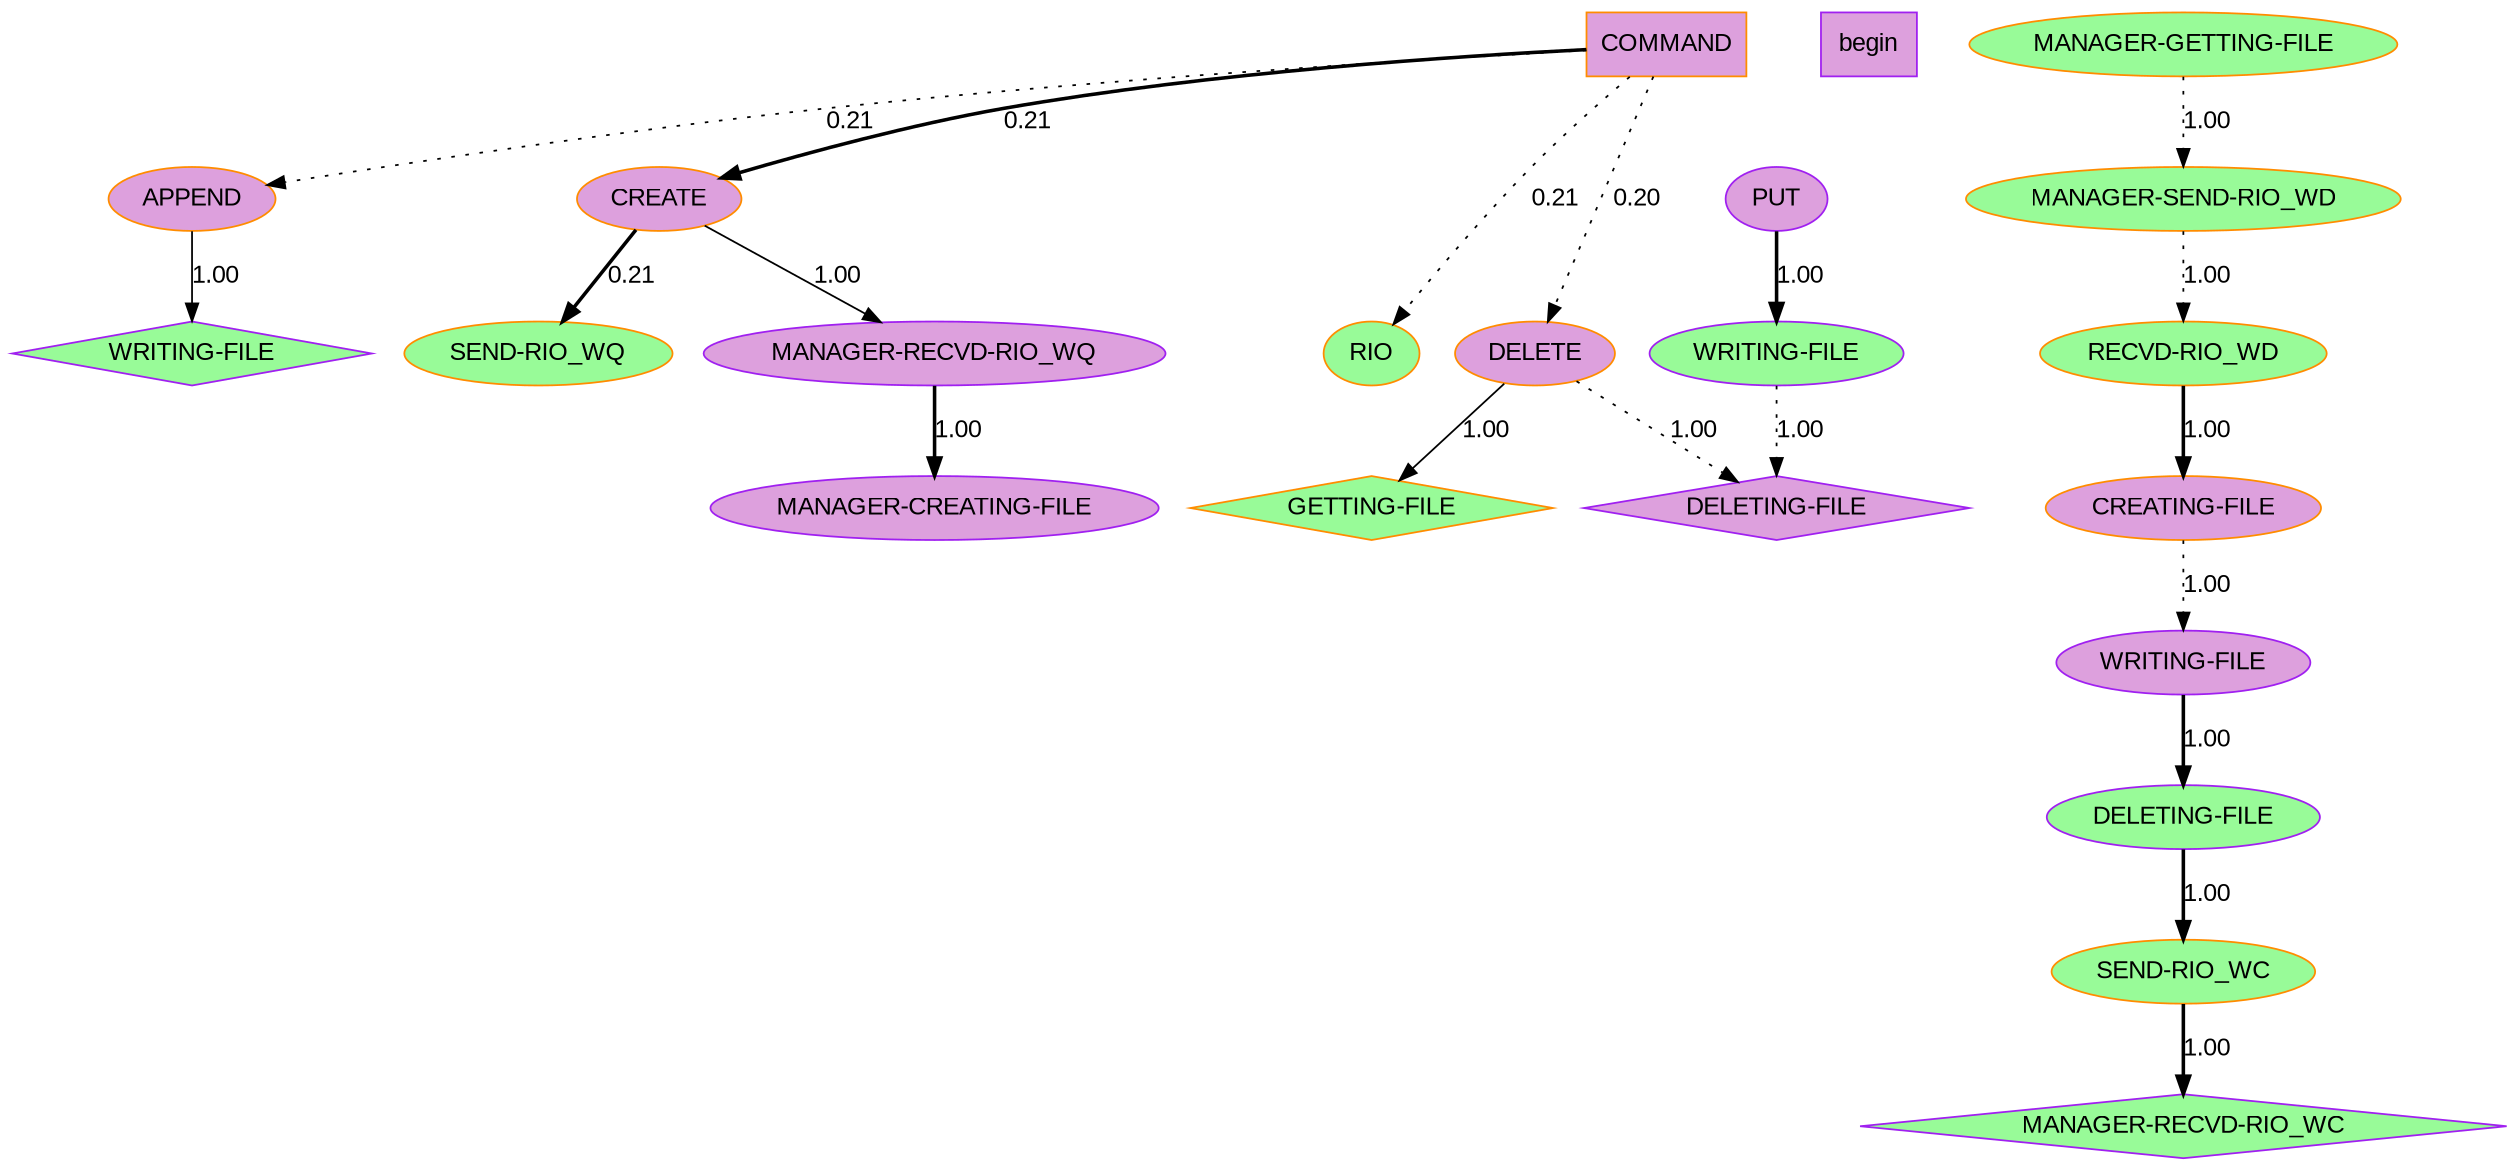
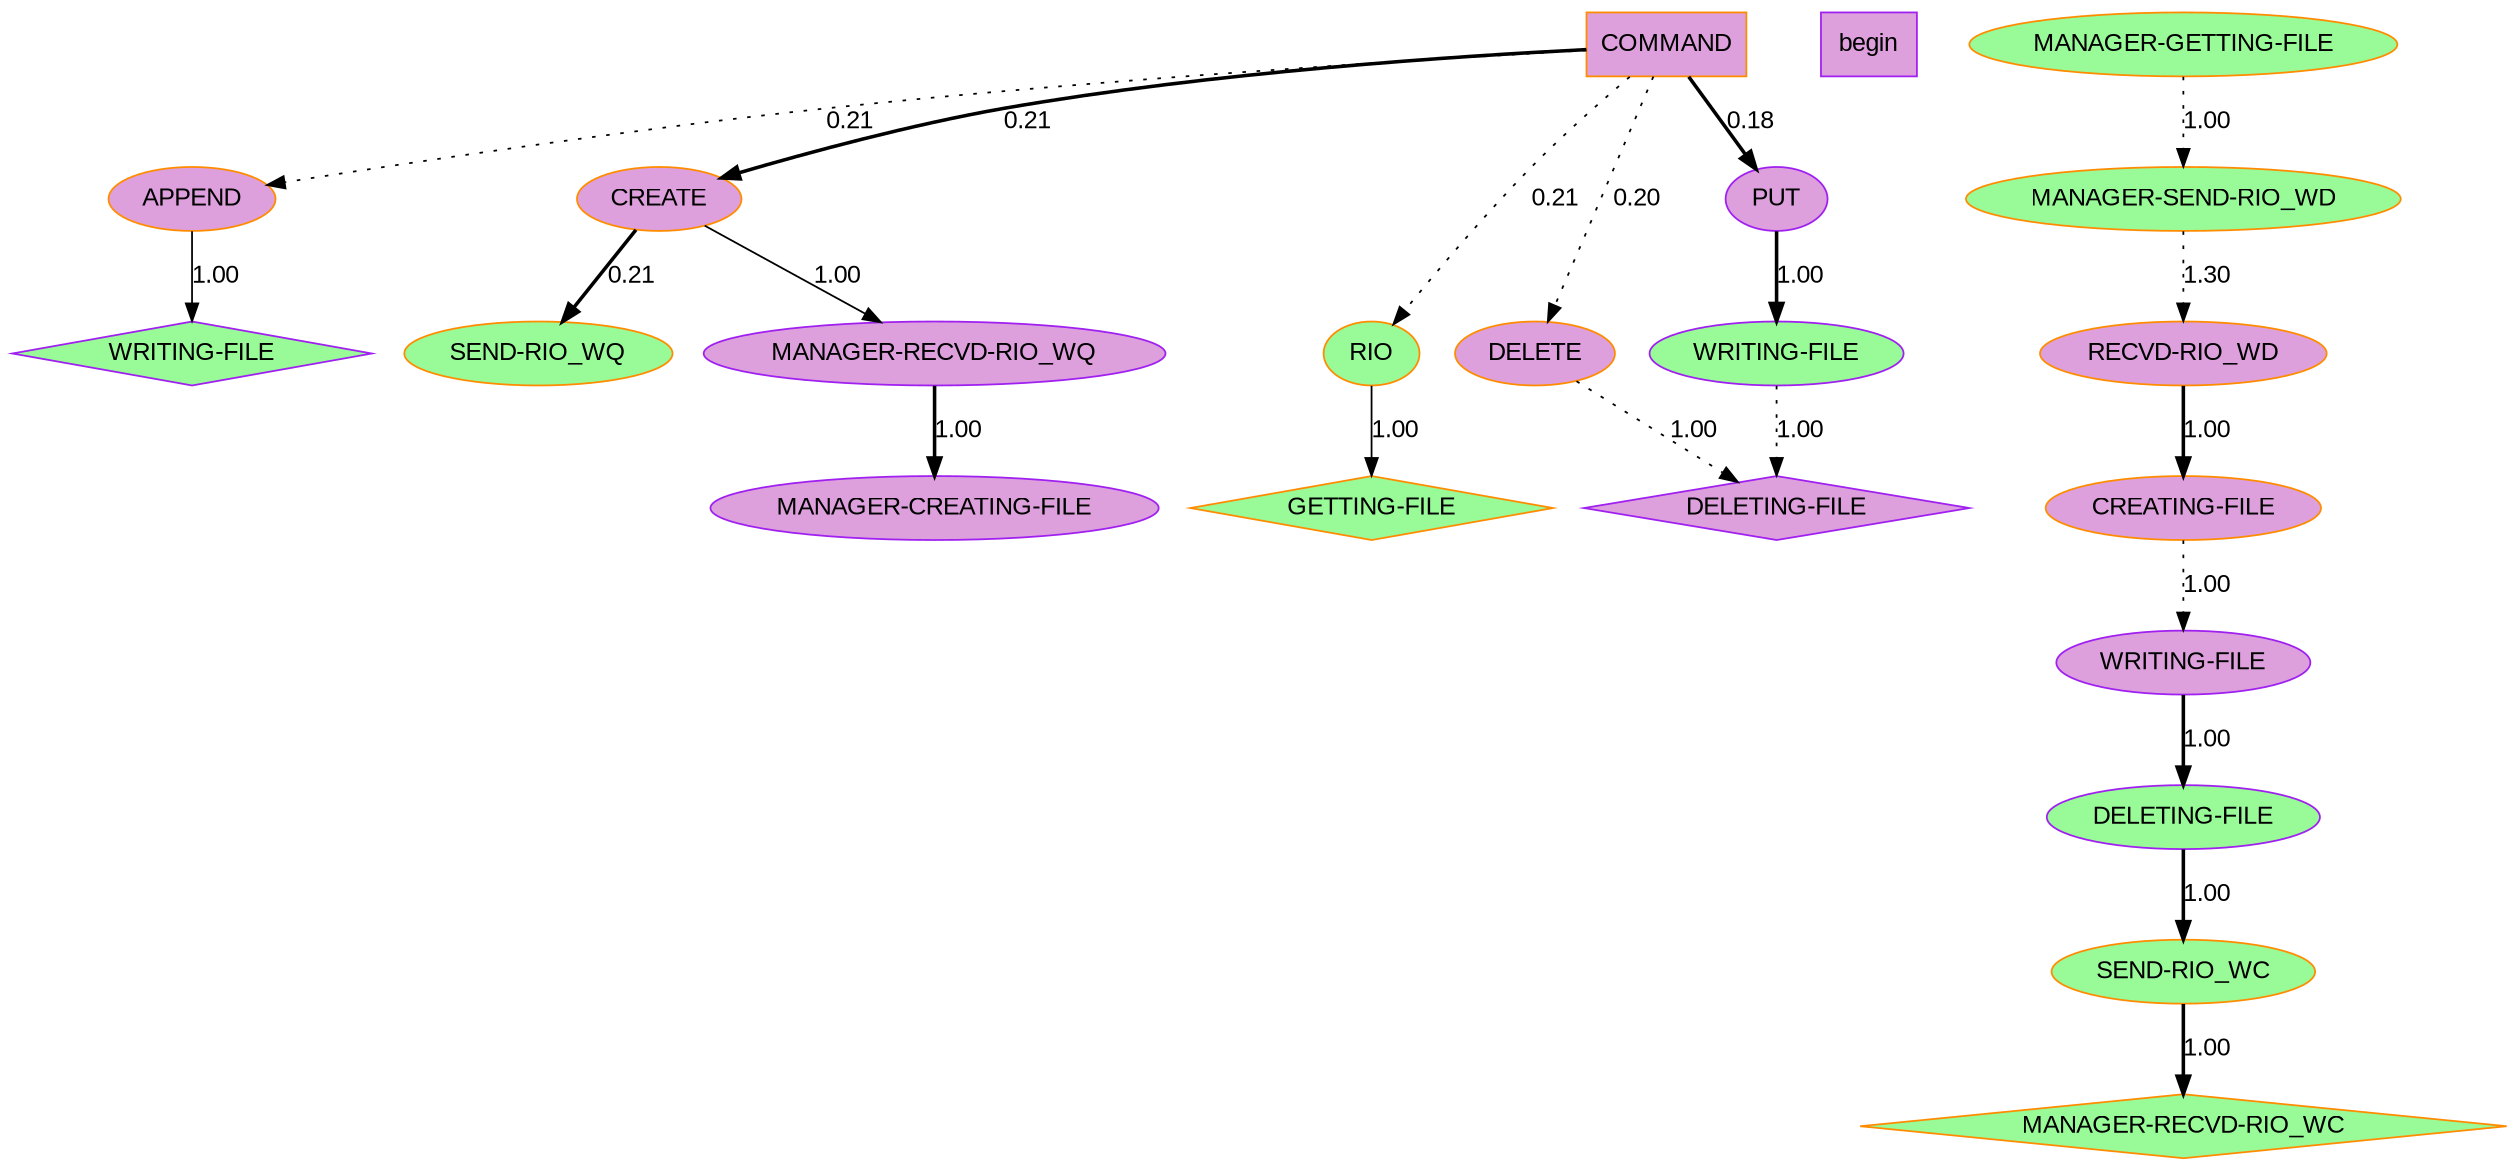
edge "COMMAND" -> "PUT": added, label "0.18"
edge "MANAGER-SEND-RIO_WD" -> "RECVD-RIO_WD": label "1.00" -> "1.30"
node "RECVD-RIO_WD": fillcolor palegreen -> plum
edge "DELETE" -> "GETTING-FILE": now "RIO" -> "GETTING-FILE"
node "MANAGER-RECVD-RIO_WC": color purple -> darkorange
